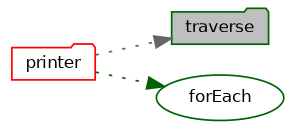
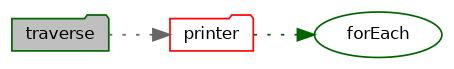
edge "printer" -> "traverse": reversed
